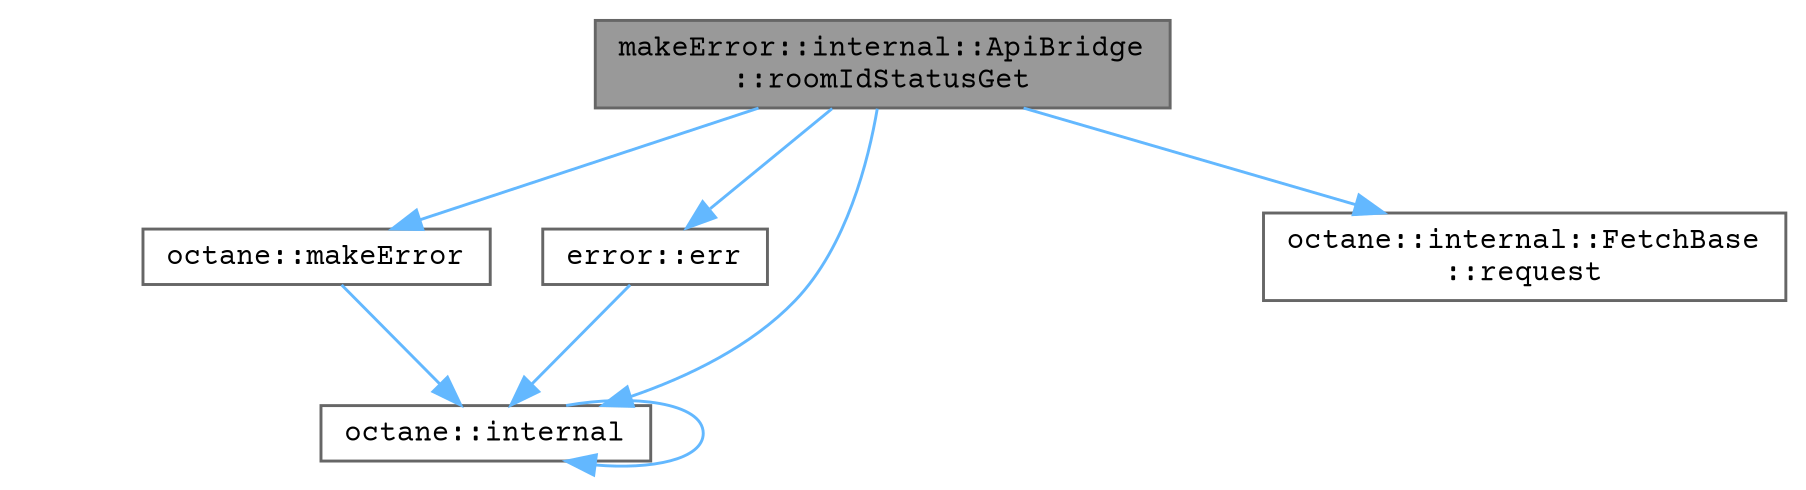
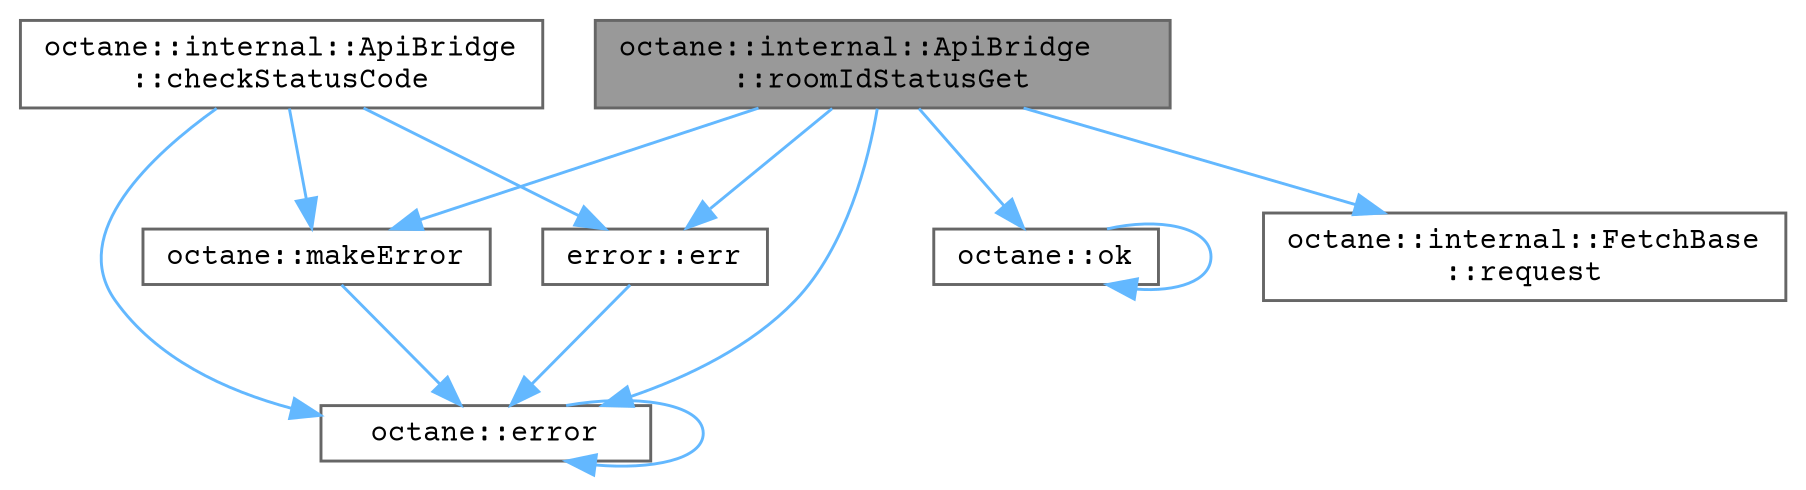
node "octane::internal::ApiBridge ::checkStatusCode": added
node "makeError::internal::ApiBridge ::roomIdStatusGet": label "makeError::internal::ApiBridge ::roomIdStatusGet" -> "octane::internal::ApiBridge ::roomIdStatusGet"
node "octane::ok": added
node "octane::internal": label "octane::internal" -> "octane::error"
